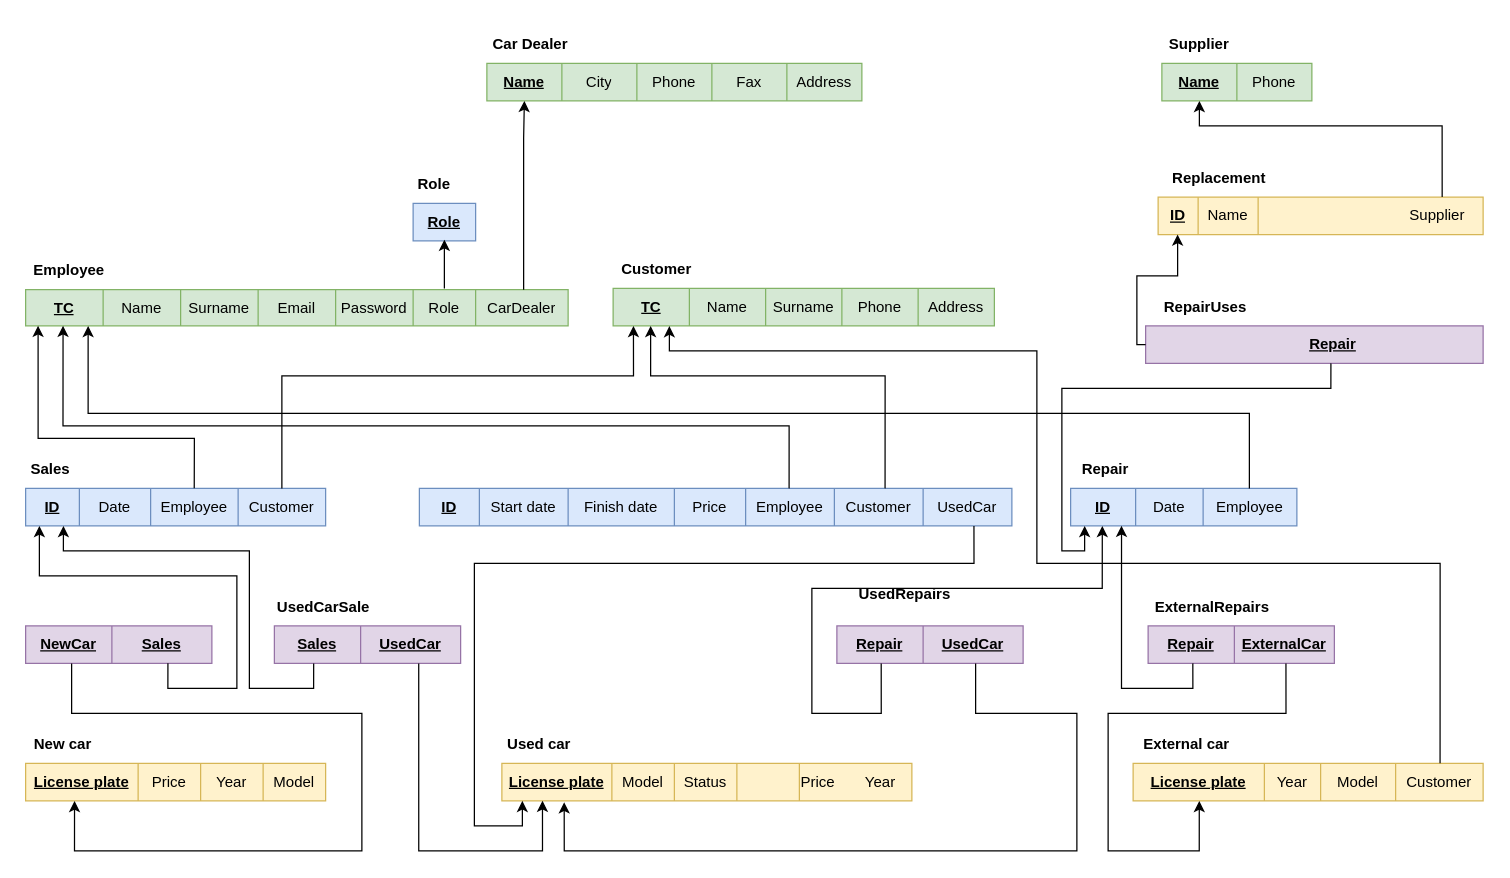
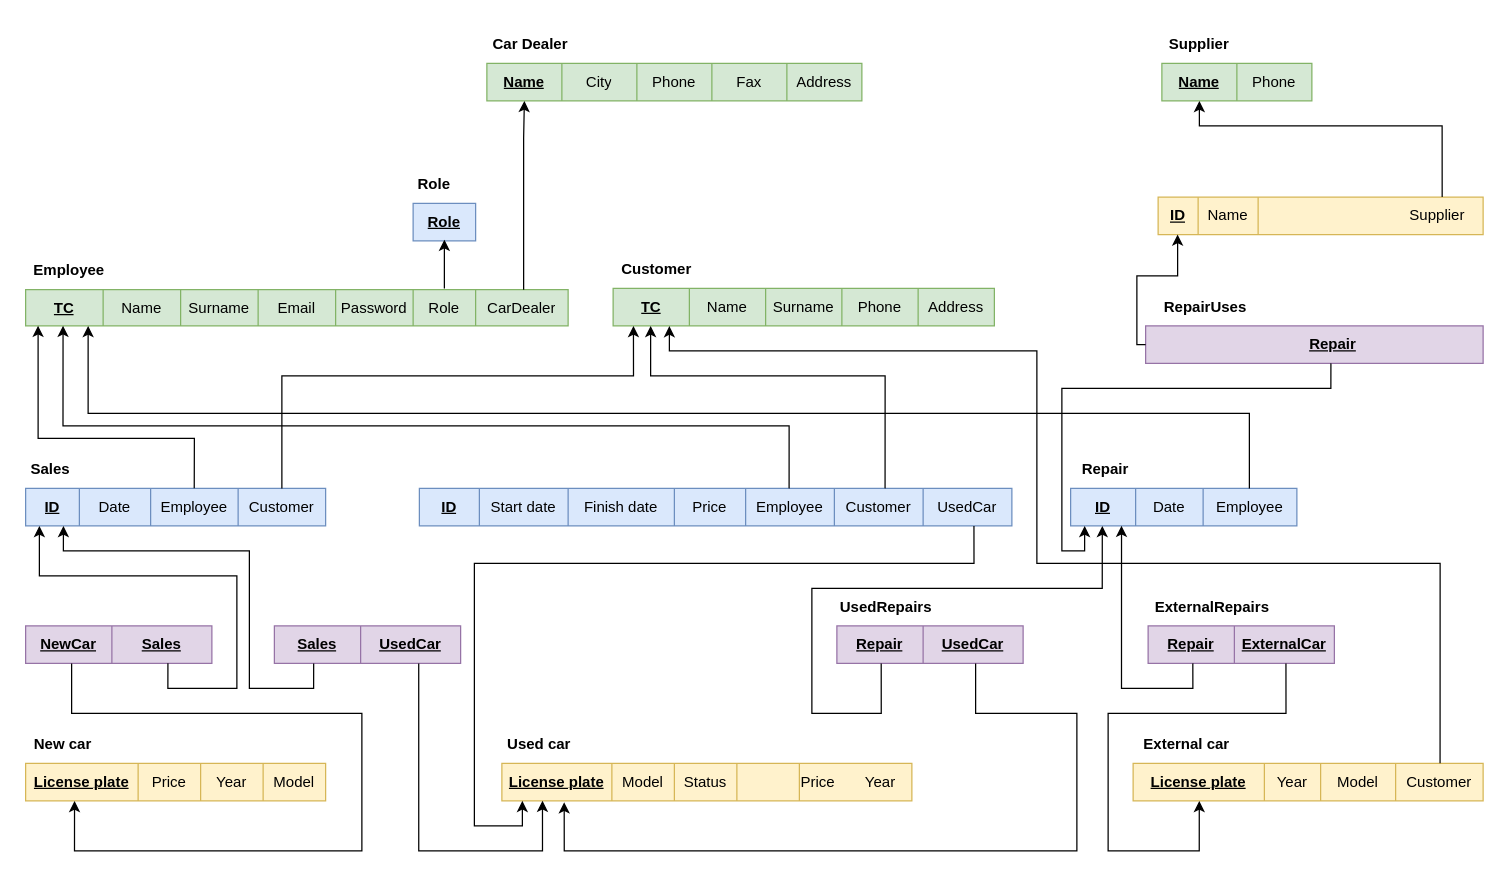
node "Replacement": removed
node "UsedRepairs": moved (905, 594) -> (886, 607)
node "UsedCarSale": removed
